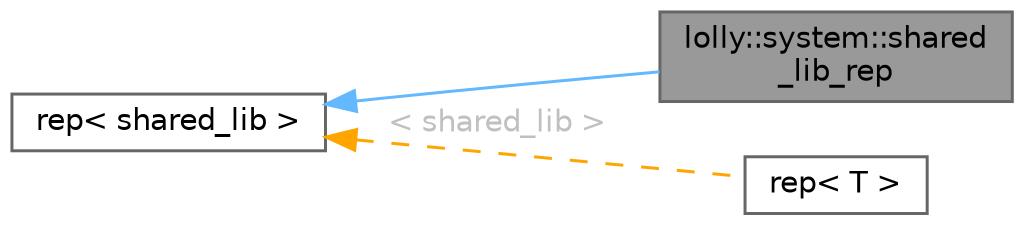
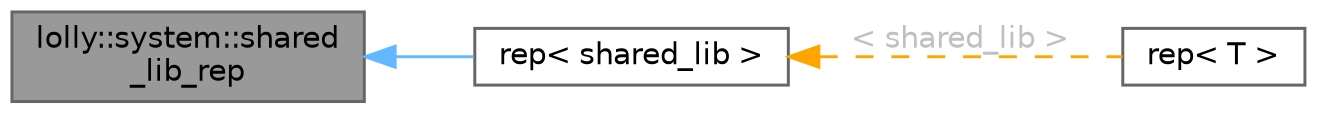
edge "lolly::system::shared _lib_rep" -> "rep< shared_lib >": reversed
